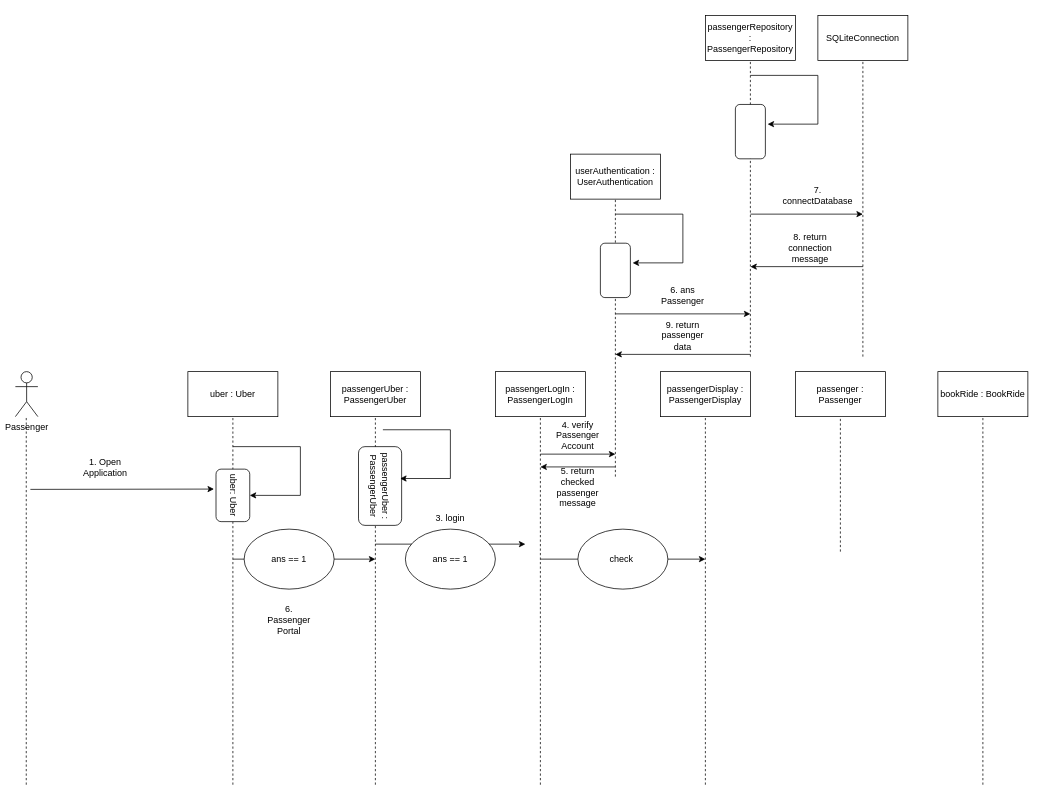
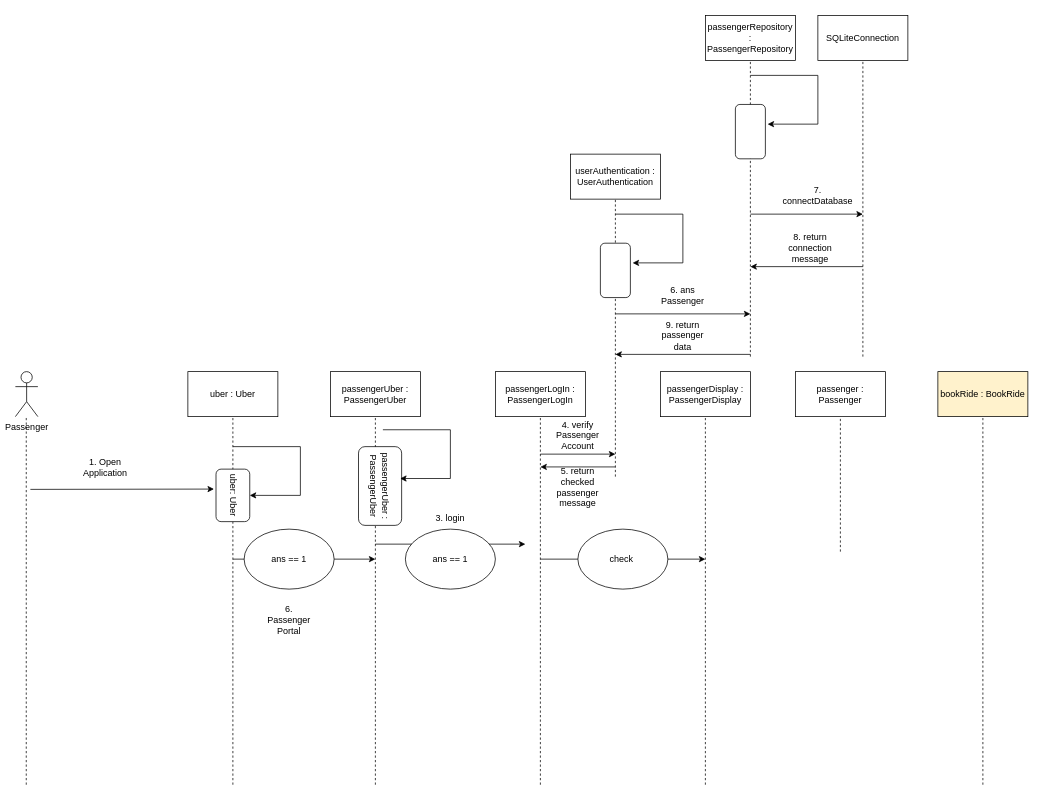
node "bookRide : BookRide": fillcolor #ffffff -> #fff2cc
